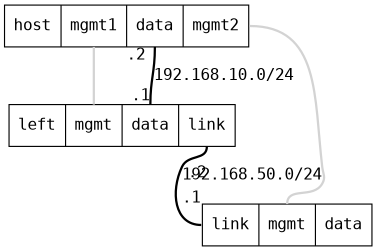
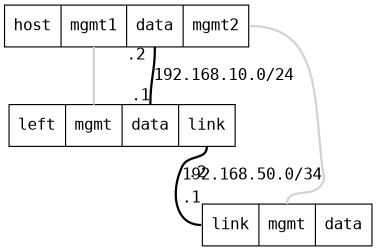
edge "left" -- "link": label "192.168.50.0/24" -> "192.168.50.0/34"
